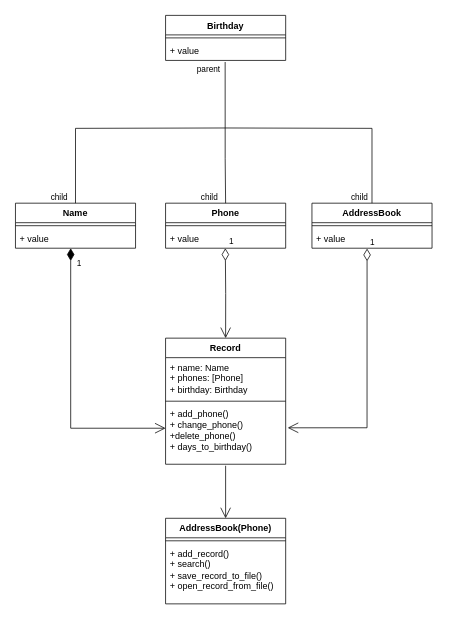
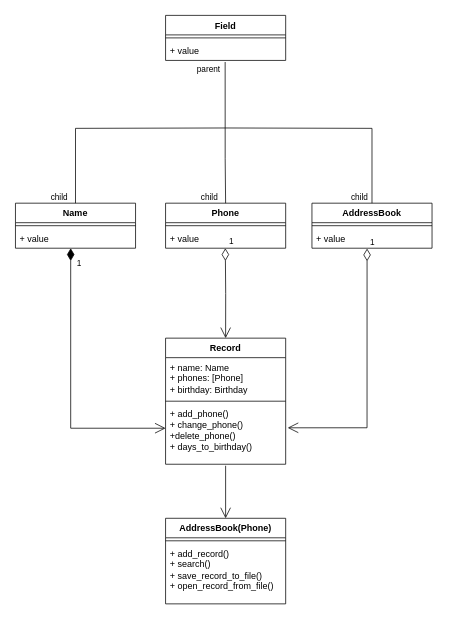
node "Birthday": label "Birthday" -> "Field"
